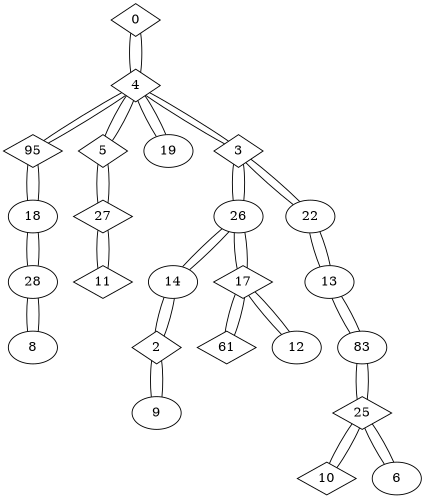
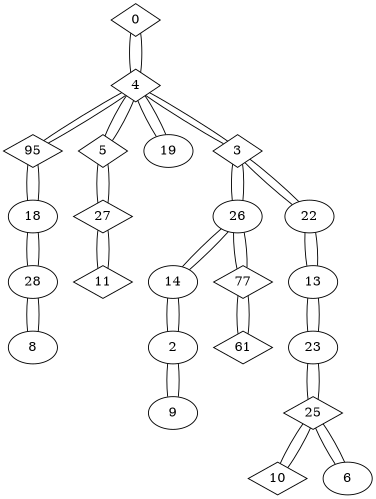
node "17": label "17" -> "77"
node "2": shape diamond -> ellipse
node "12": removed
node "83": label "83" -> "23"
